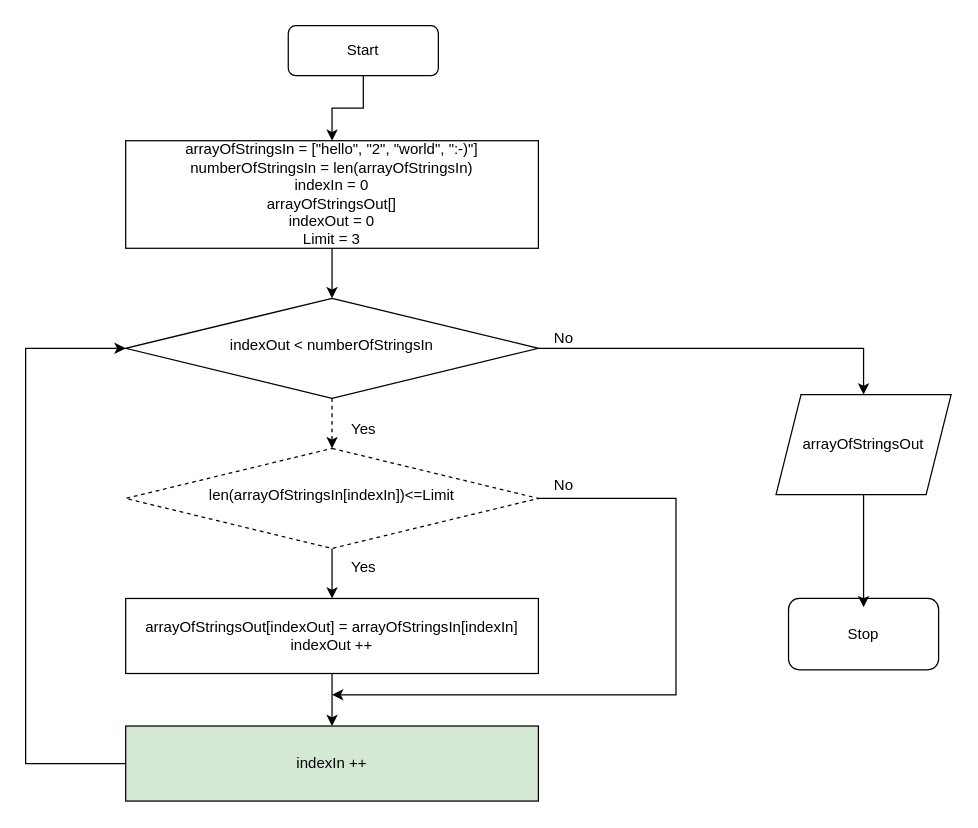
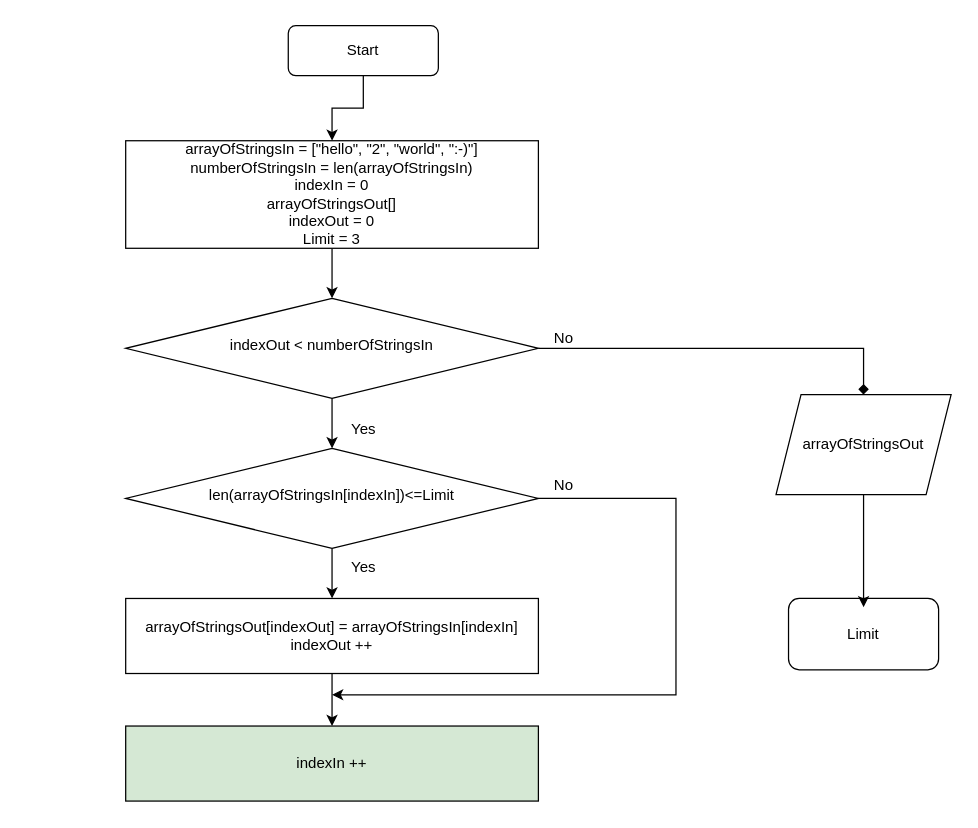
edge "indexOut < numberOfStringsIn" -> "arrayOfStringsOut": arrowhead classic -> diamond
edge "indexOut < numberOfStringsIn" -> "len(arrayOfStringsIn[indexIn])<=Limit": style dashed -> solid
node "len(arrayOfStringsIn[indexIn])<=Limit": style dashed -> solid
edge "indexIn ++" -> "indexOut < numberOfStringsIn": removed
node "Stop": label "Stop" -> "Limit"
